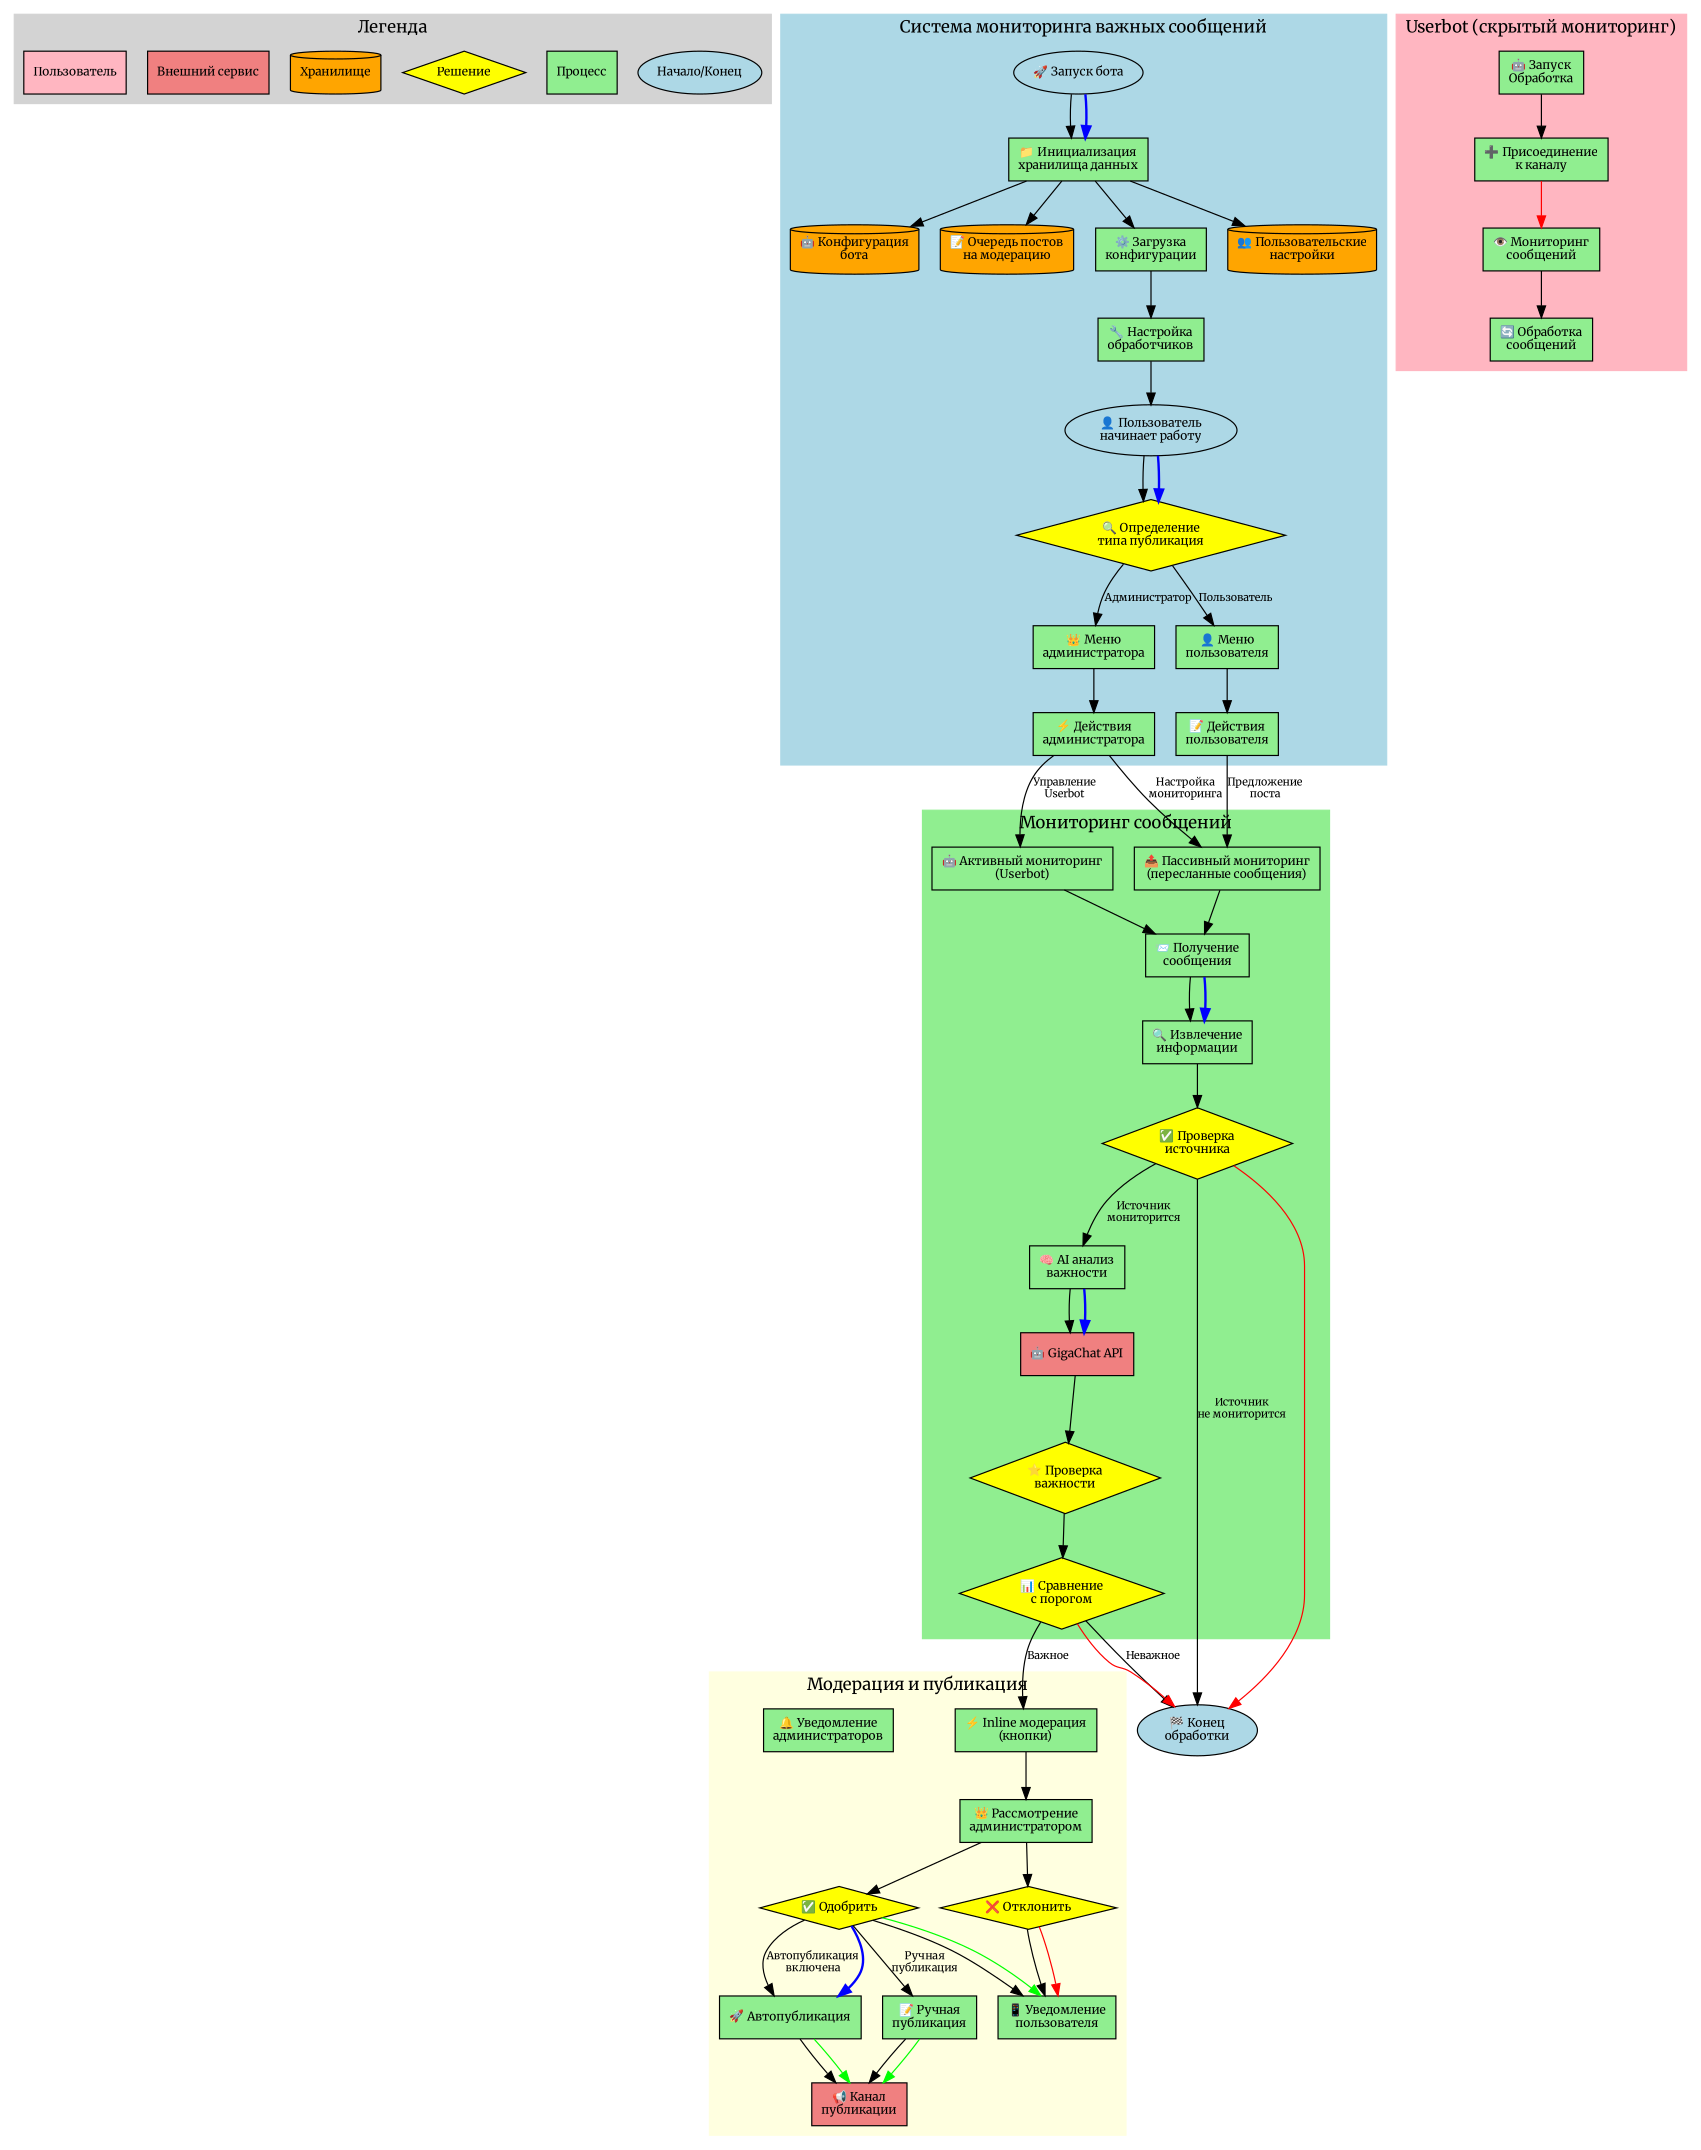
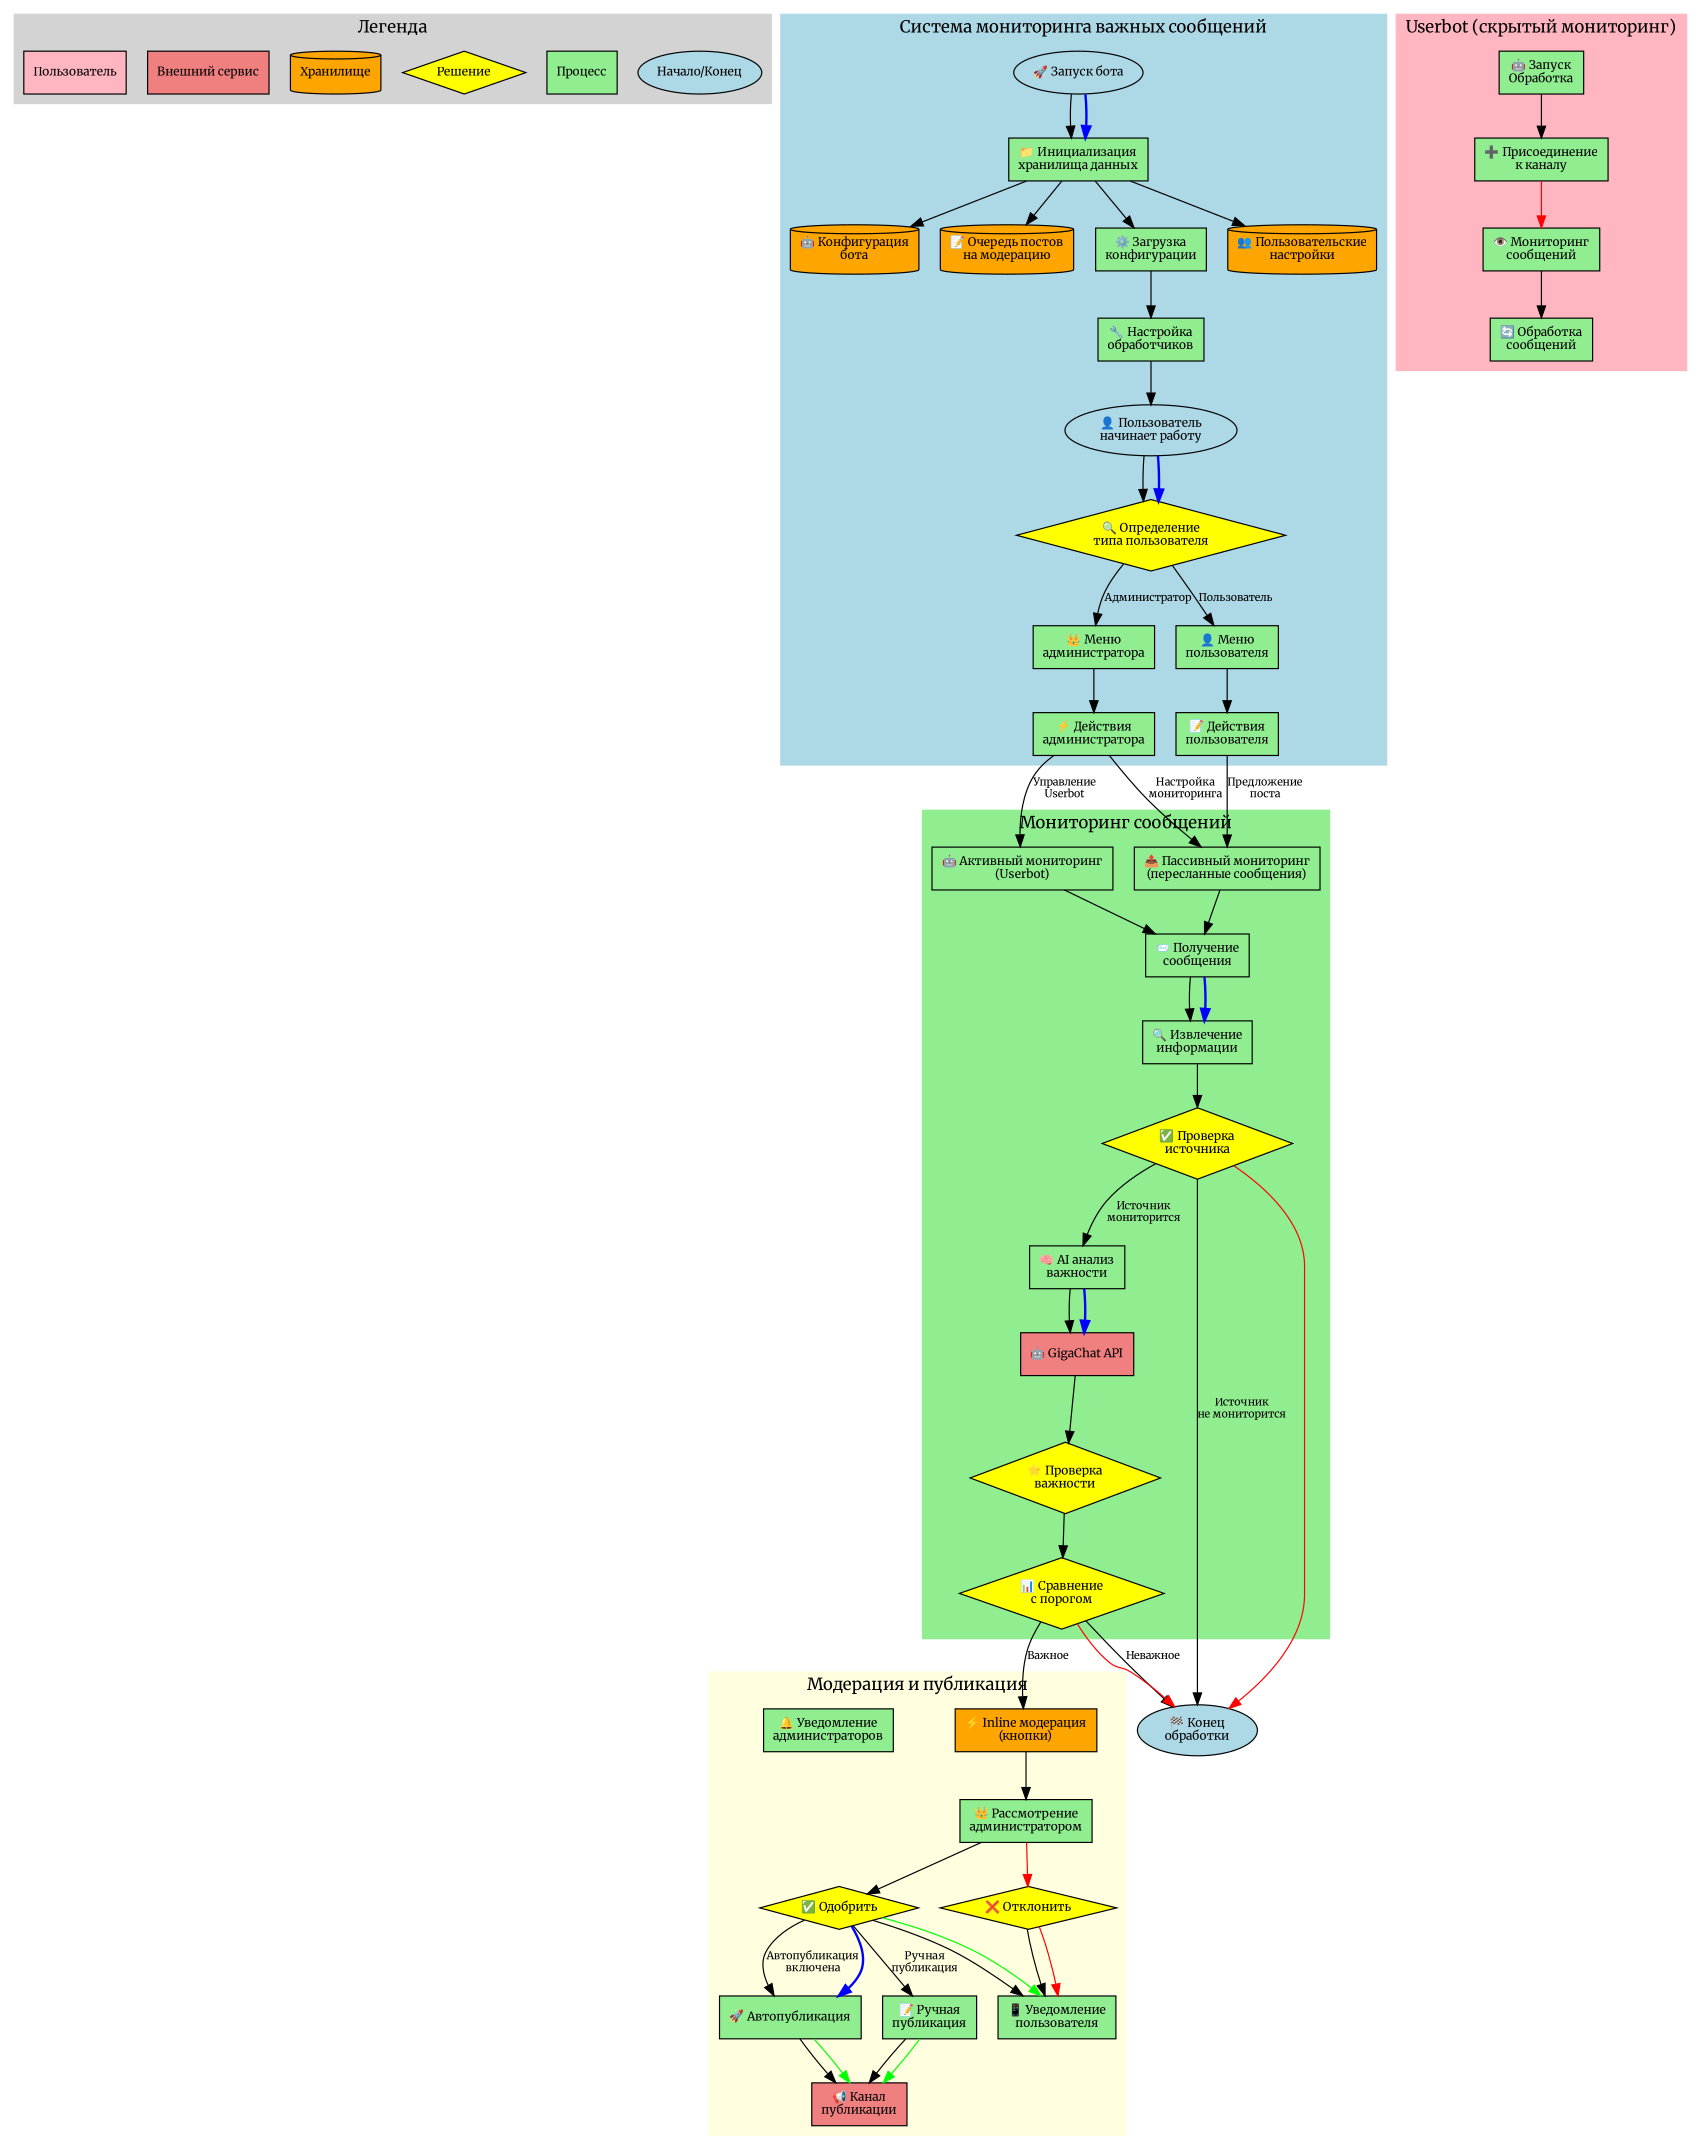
node "🔍 Определение типа публикация": label "🔍 Определение типа публикация" -> "🔍 Определение типа пользователя"
node "⚡ Inline модерация (кнопки)": fillcolor lightgreen -> orange
edge "👑 Рассмотрение администратором" -> "❌ Отклонить": color black -> red
